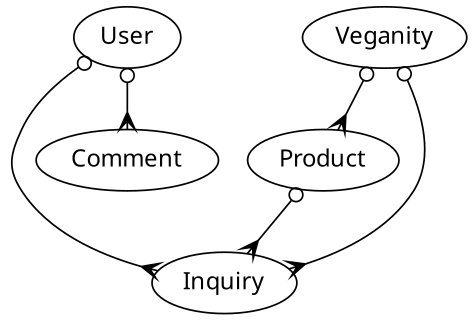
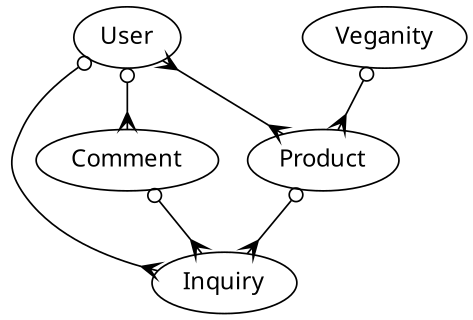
edge "User" -- "Product": added
edge "Veganity" -- "Inquiry": now "Comment" -- "Inquiry"
